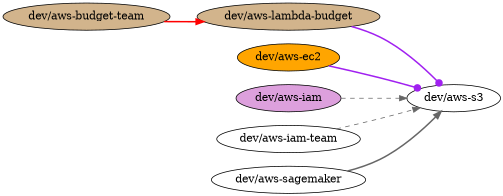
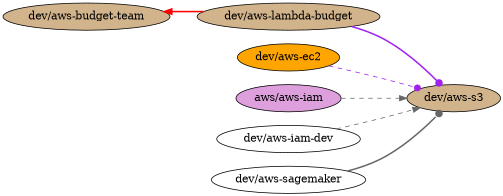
edge "dev/aws-budget-team" -> "dev/aws-lambda-budget": reversed
edge "dev/aws-ec2" -> "dev/aws-s3": style bold -> dashed
node "dev/aws-iam": label "dev/aws-iam" -> "aws/aws-iam"
node "dev/aws-s3": fillcolor white -> tan
node "dev/aws-iam-team": label "dev/aws-iam-team" -> "dev/aws-iam-dev"
edge "dev/aws-sagemaker" -> "dev/aws-s3": arrowhead normal -> dot
